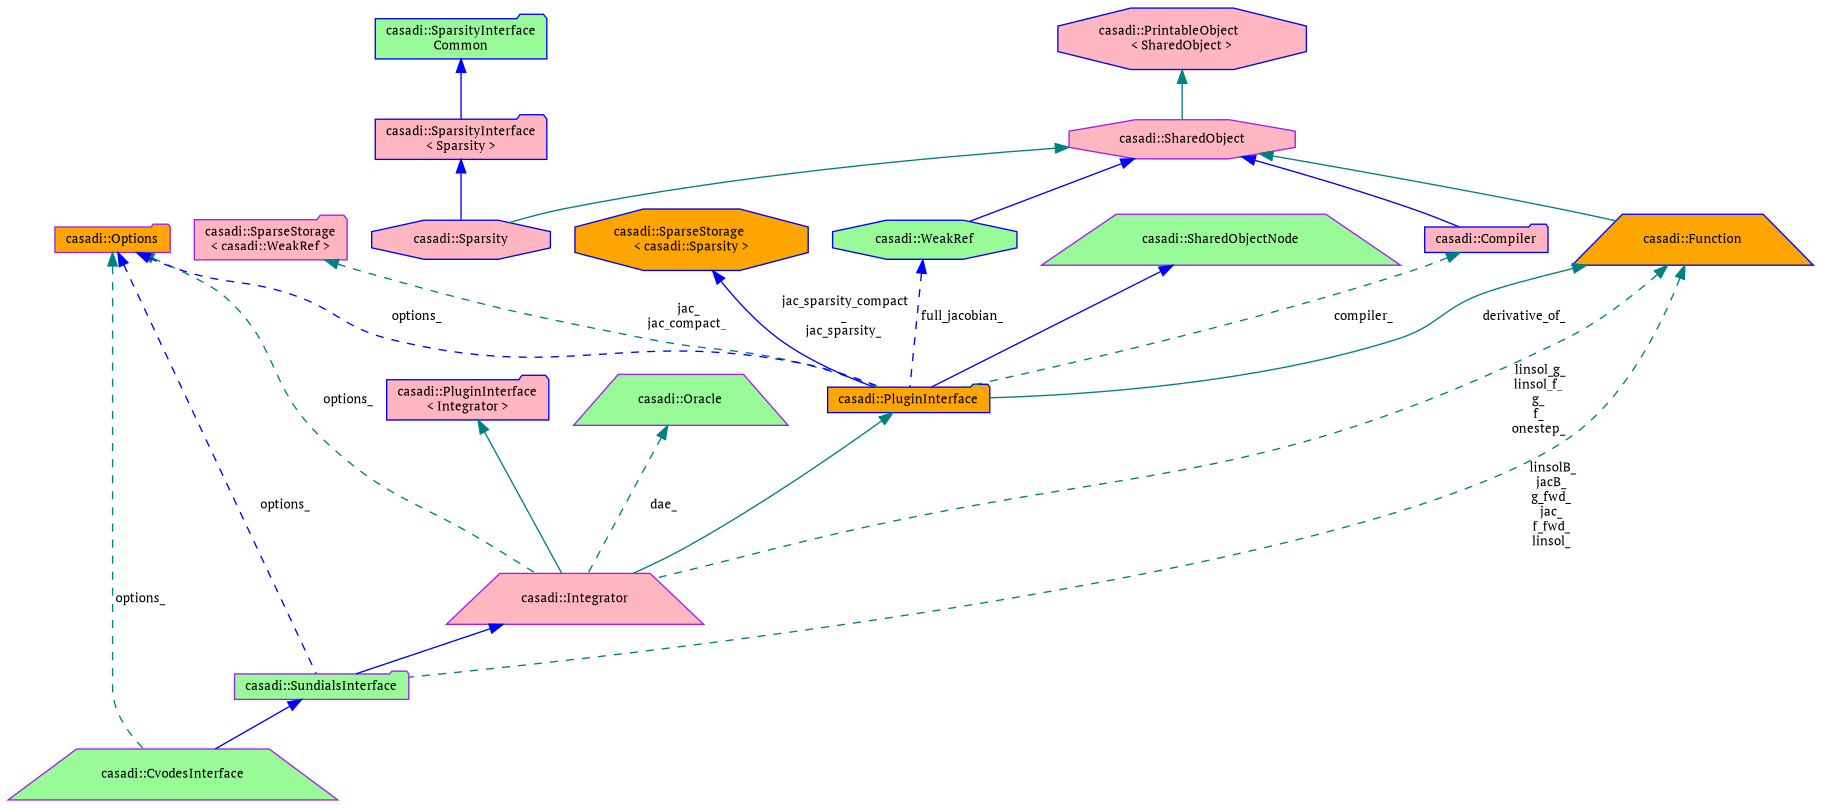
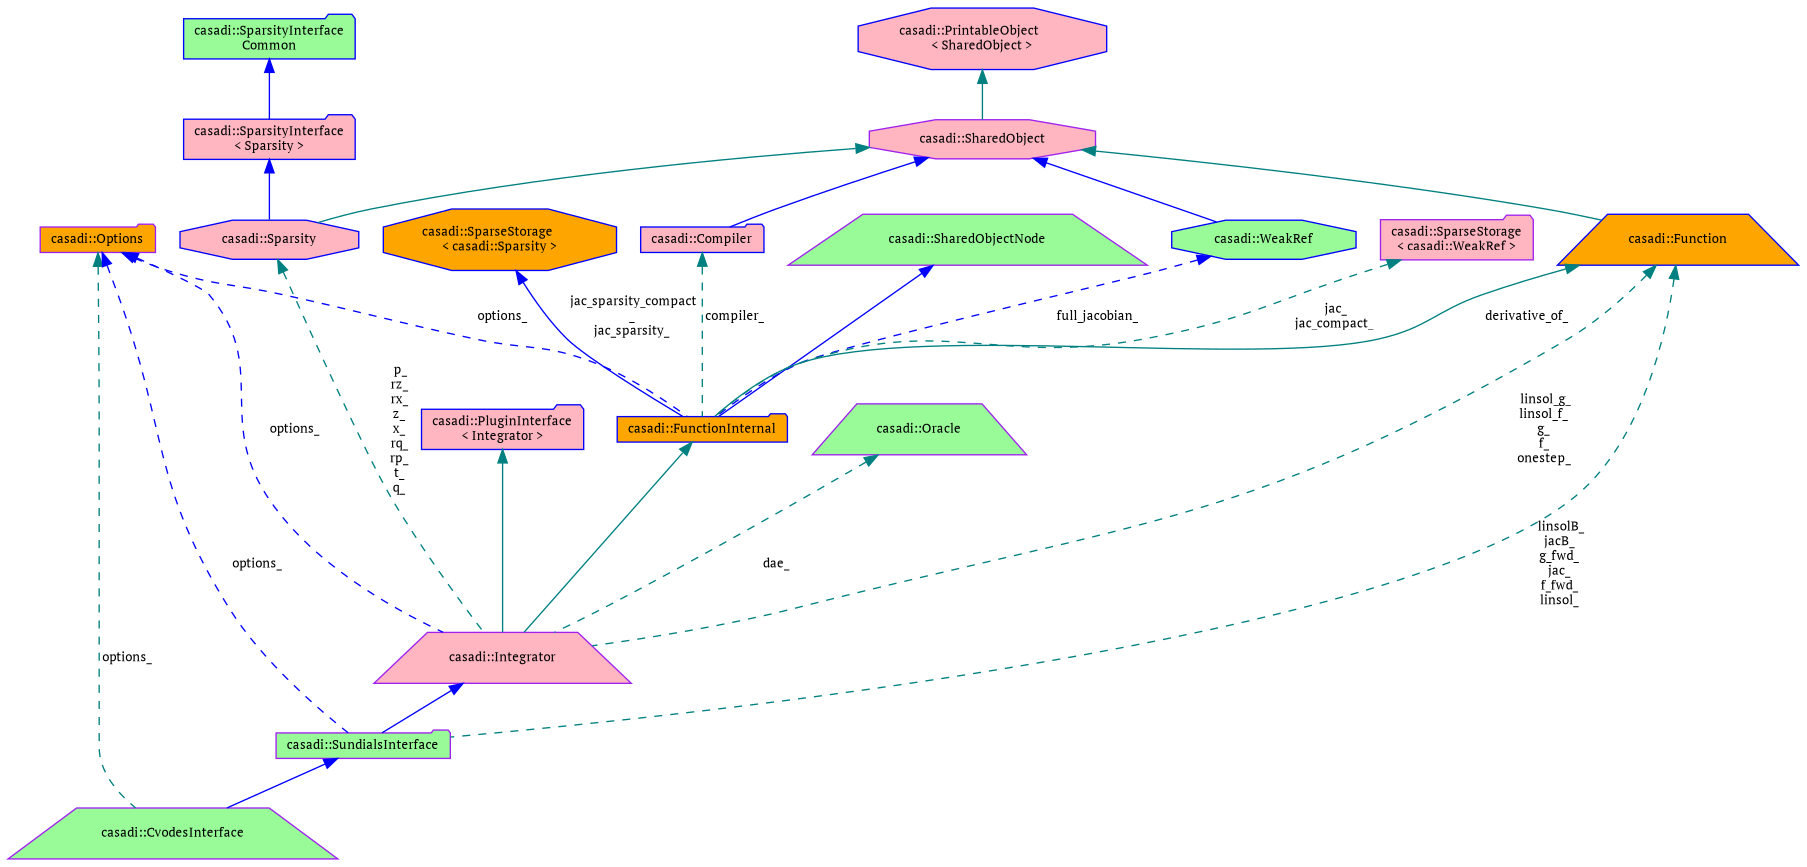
node "casadi::PluginInterface": label "casadi::PluginInterface" -> "casadi::FunctionInternal"
edge "casadi::Integrator" -> "casadi::Options": color teal -> blue
edge "casadi::Integrator" -> "casadi::Sparsity": added, label "p_ rz_ rx_ z_ x_ rq_ rp_ t_ q_"
